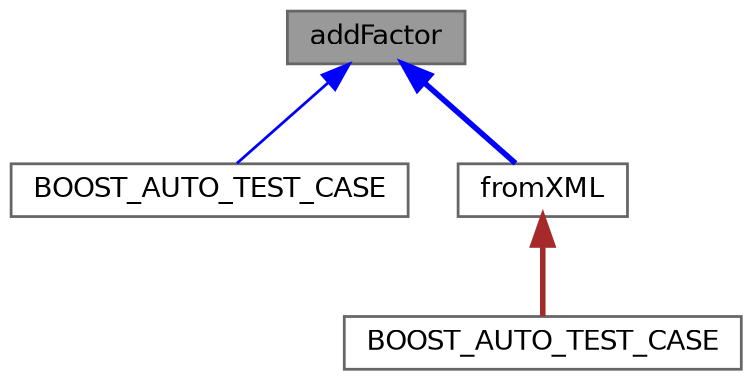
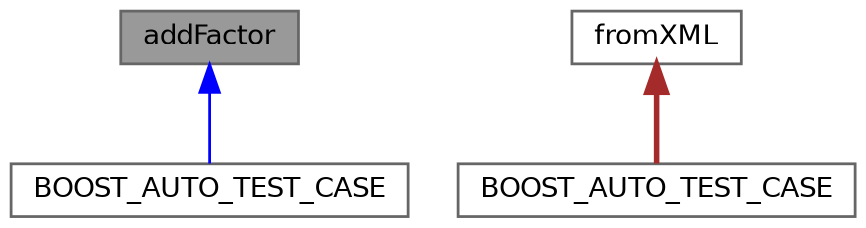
edge "fromXML" -> "addFactor": removed
